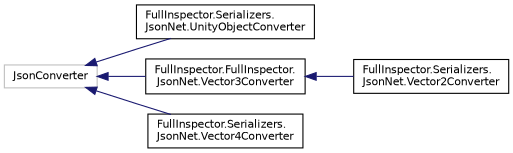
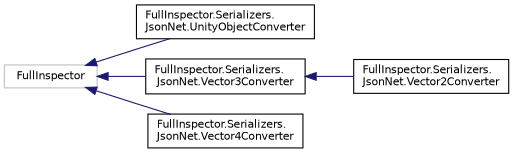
node "JsonConverter": label "JsonConverter" -> "FullInspector"
node "FullInspector.FullInspector. JsonNet.Vector3Converter": label "FullInspector.FullInspector. JsonNet.Vector3Converter" -> "FullInspector.Serializers. JsonNet.Vector3Converter"
